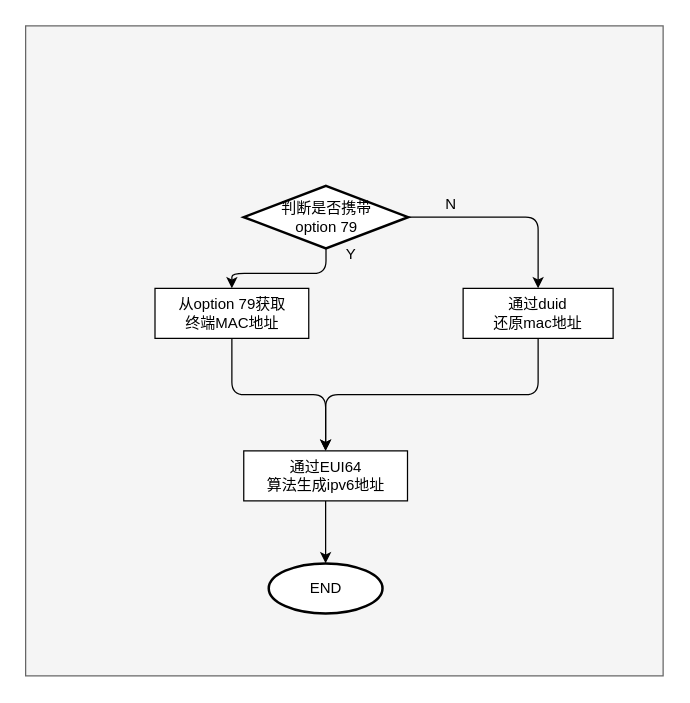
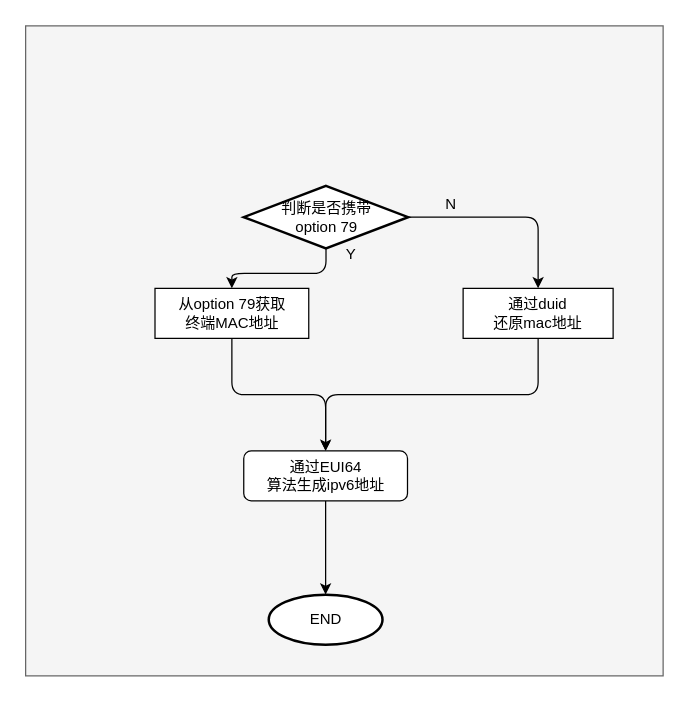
edge "从option 79获取 终端MAC地址" -> "通过EUI64 算法生成ipv6地址": arrowhead classic -> open
node "通过EUI64 算法生成ipv6地址": shape rectangle -> rounded rectangle
node "END": moved (326, 588) -> (326, 619)
